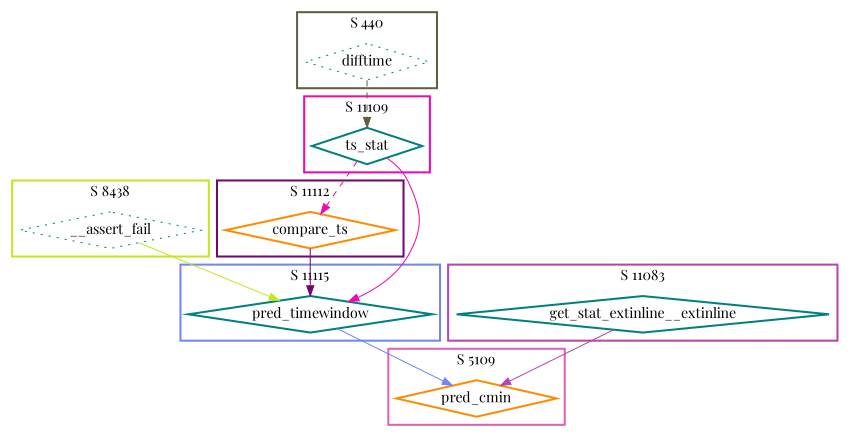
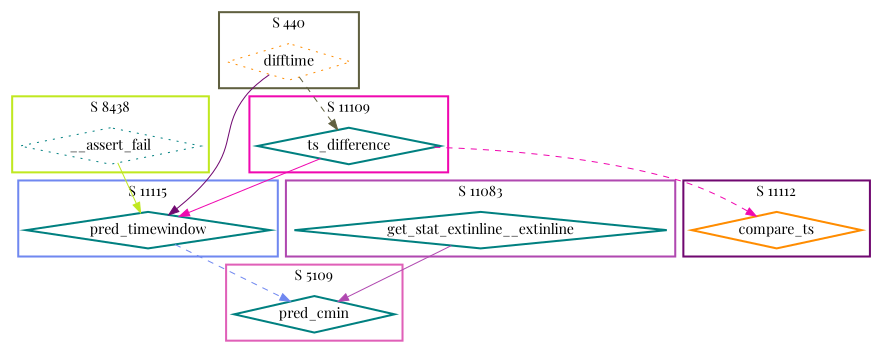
node "difftime": color teal -> darkorange
node "ts_stat": label "ts_stat" -> "ts_difference"
edge "compare_ts" -> "pred_timewindow": now "difftime" -> "pred_timewindow"
edge "pred_timewindow" -> "pred_cmin": style solid -> dashed
node "pred_cmin": color darkorange -> teal
